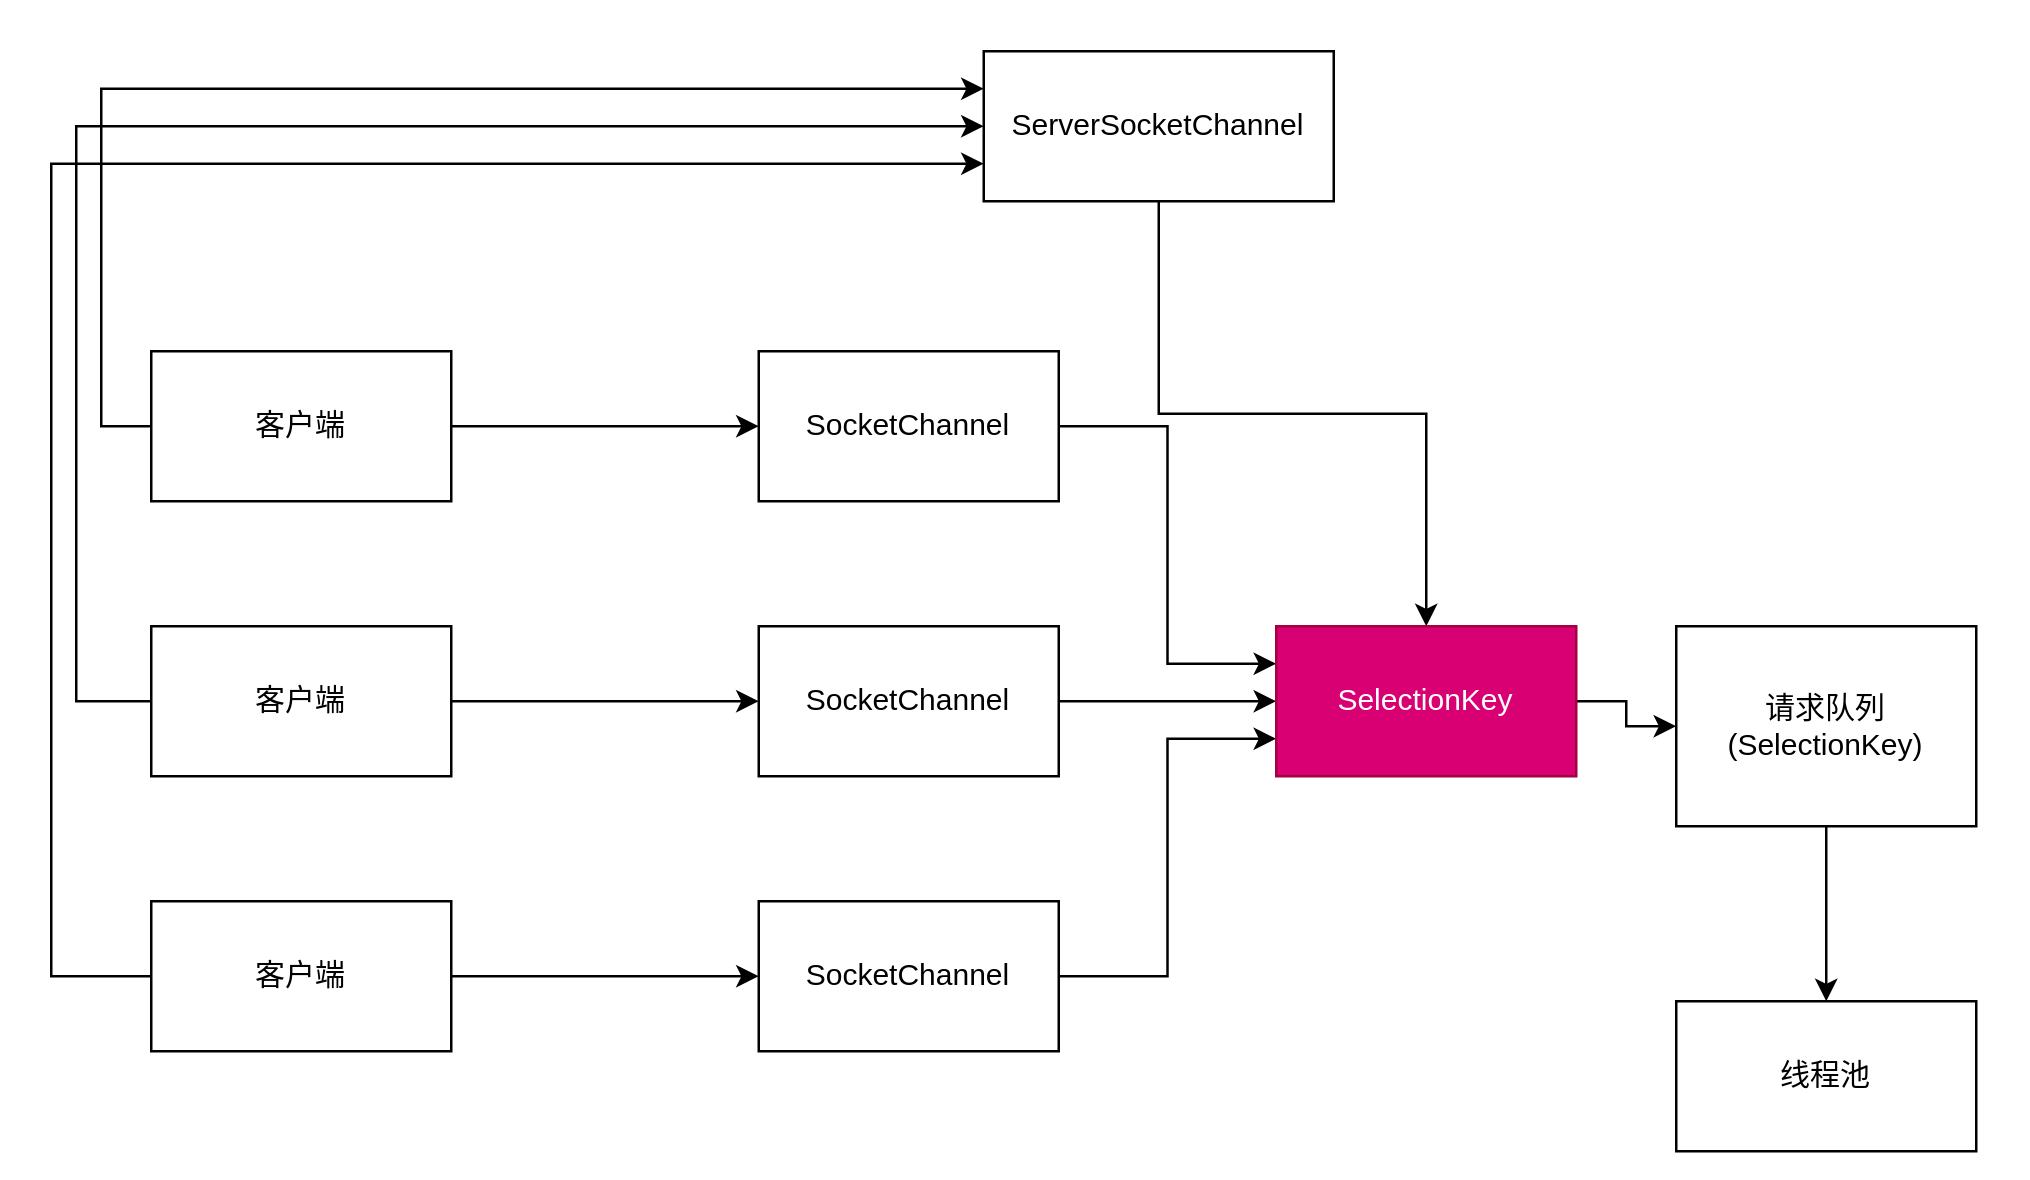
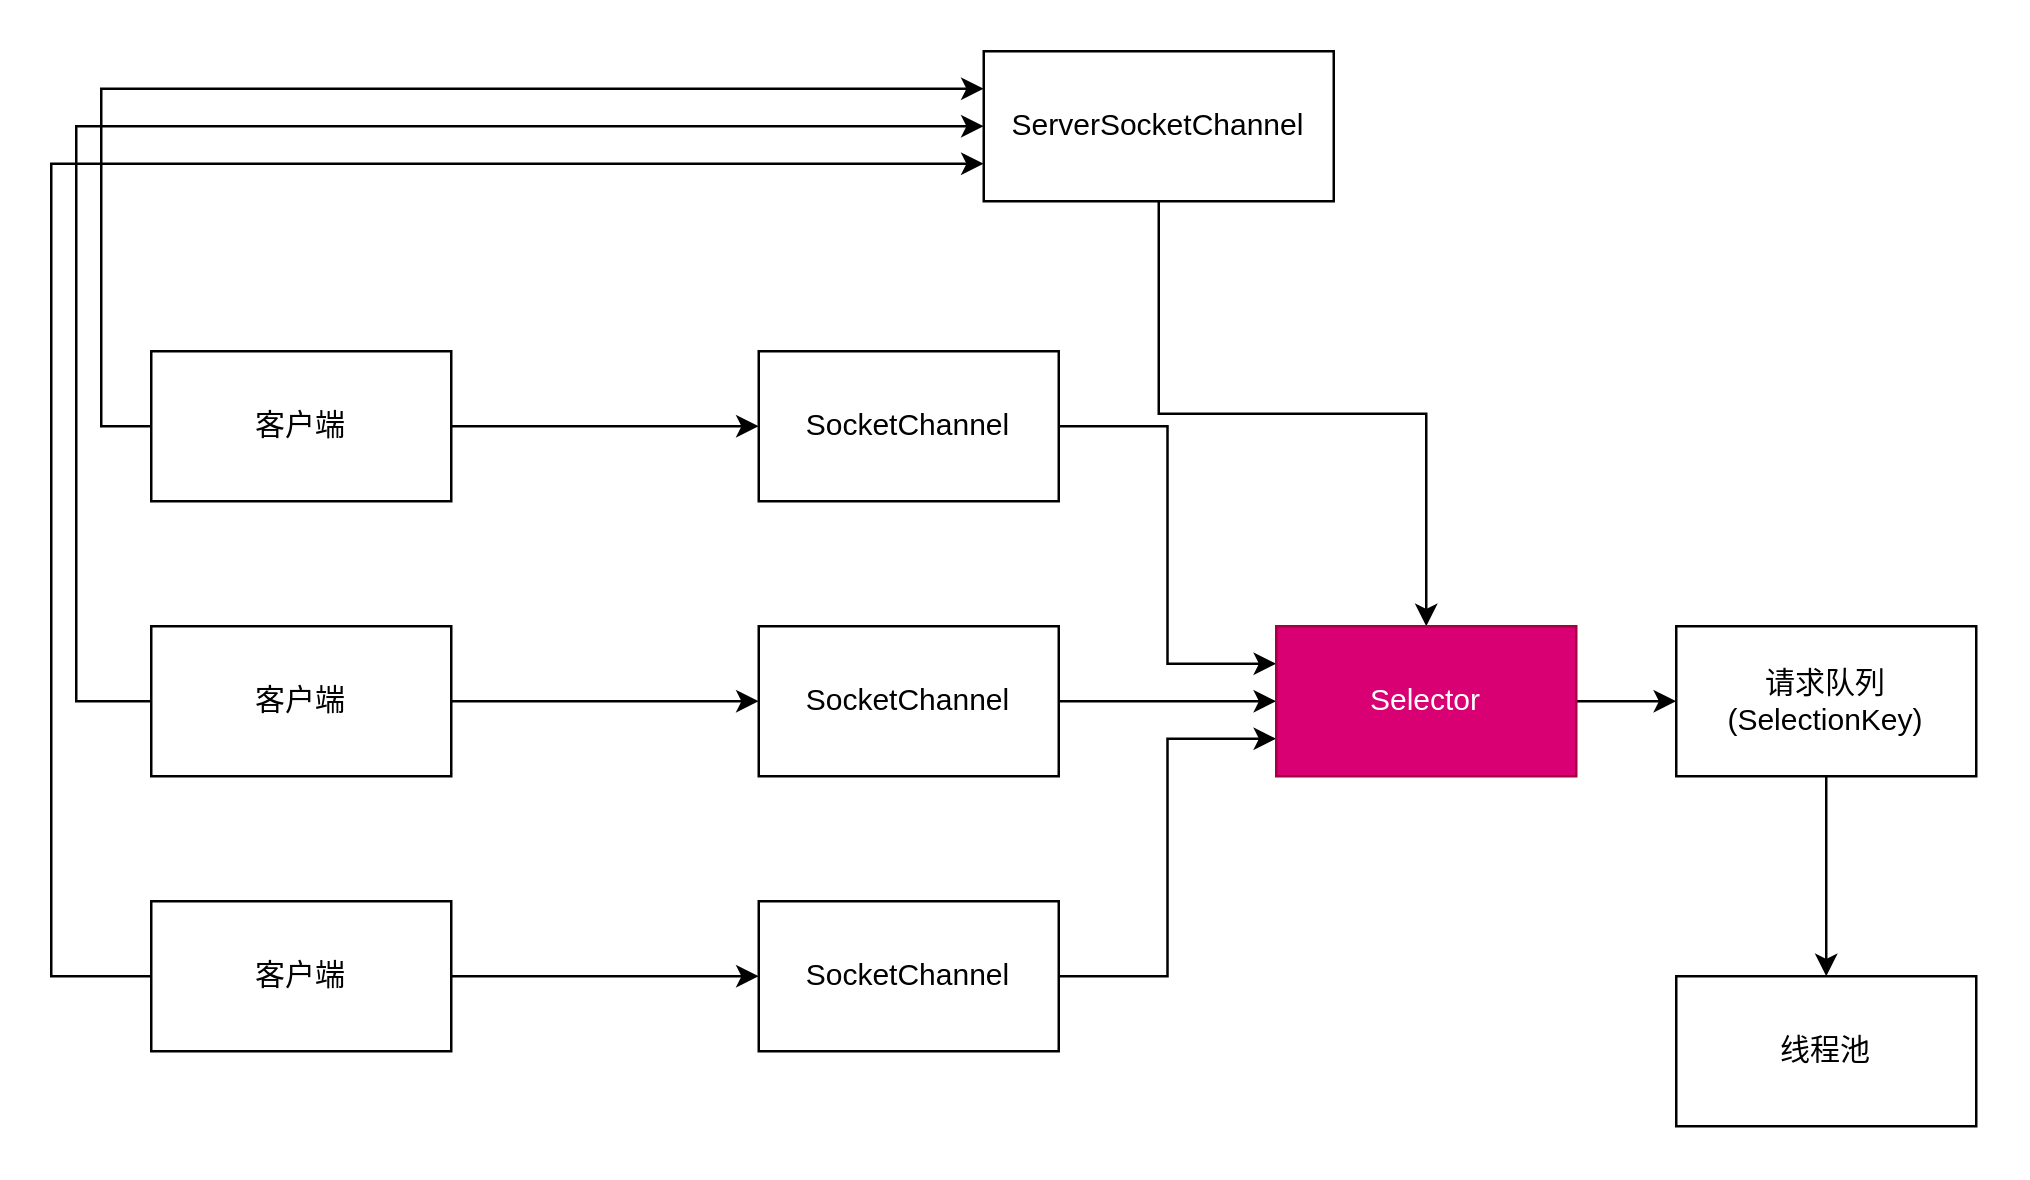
node "SelectionKey": label "SelectionKey" -> "Selector"
node "请求队列 (SelectionKey)": size 300x200 -> 300x150
node "线程池": moved (1826, 1076) -> (1826, 1051)
